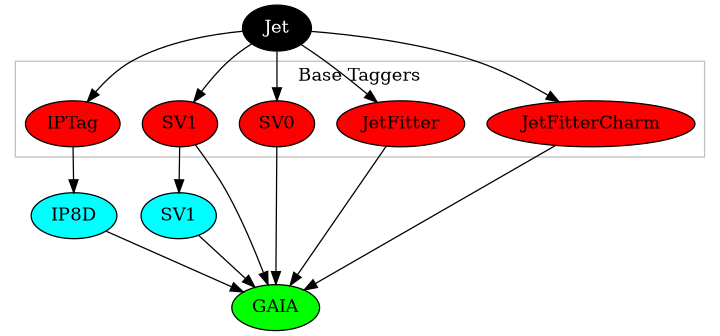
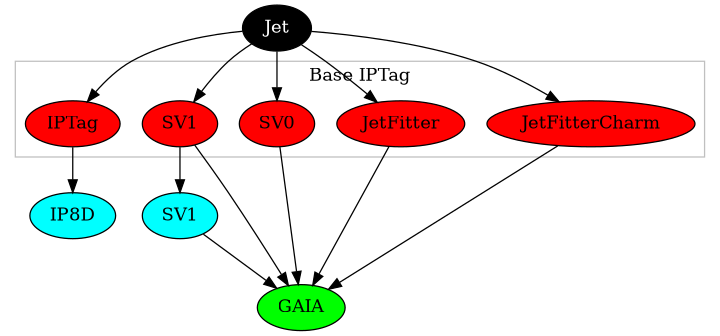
cluster "Base Taggers": label "Base Taggers" -> "Base IPTag"
edge "IP8D" -> "GAIA": removed
